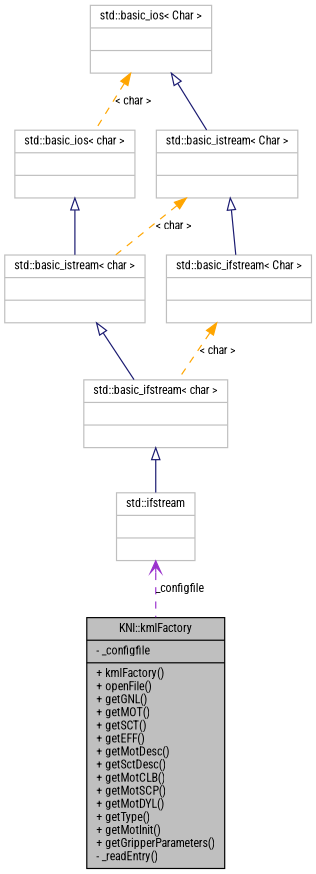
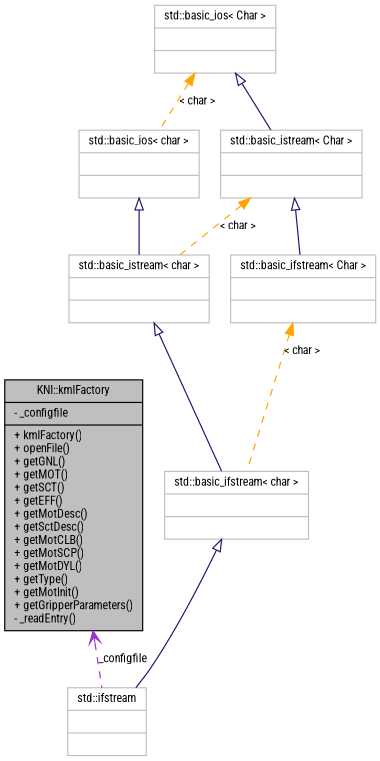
edge "KNI::kmlFactory" -> "std::ifstream": reversed
